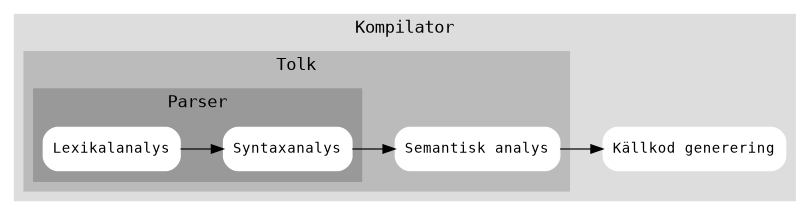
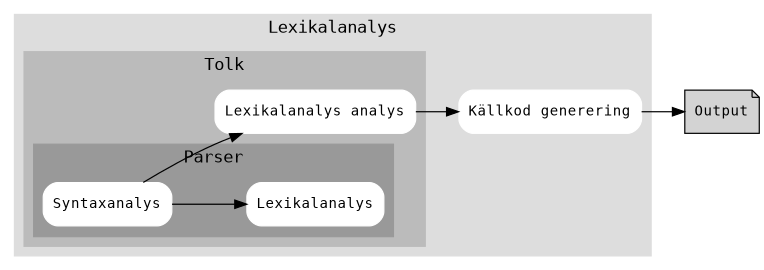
cluster "Kompilator": label "Kompilator" -> "Lexikalanalys"
node "Output": added
edge "Lexikalanalys" -> "Syntaxanalys": reversed
node "Semantisk analys": label "Semantisk analys" -> "Lexikalanalys analys"
